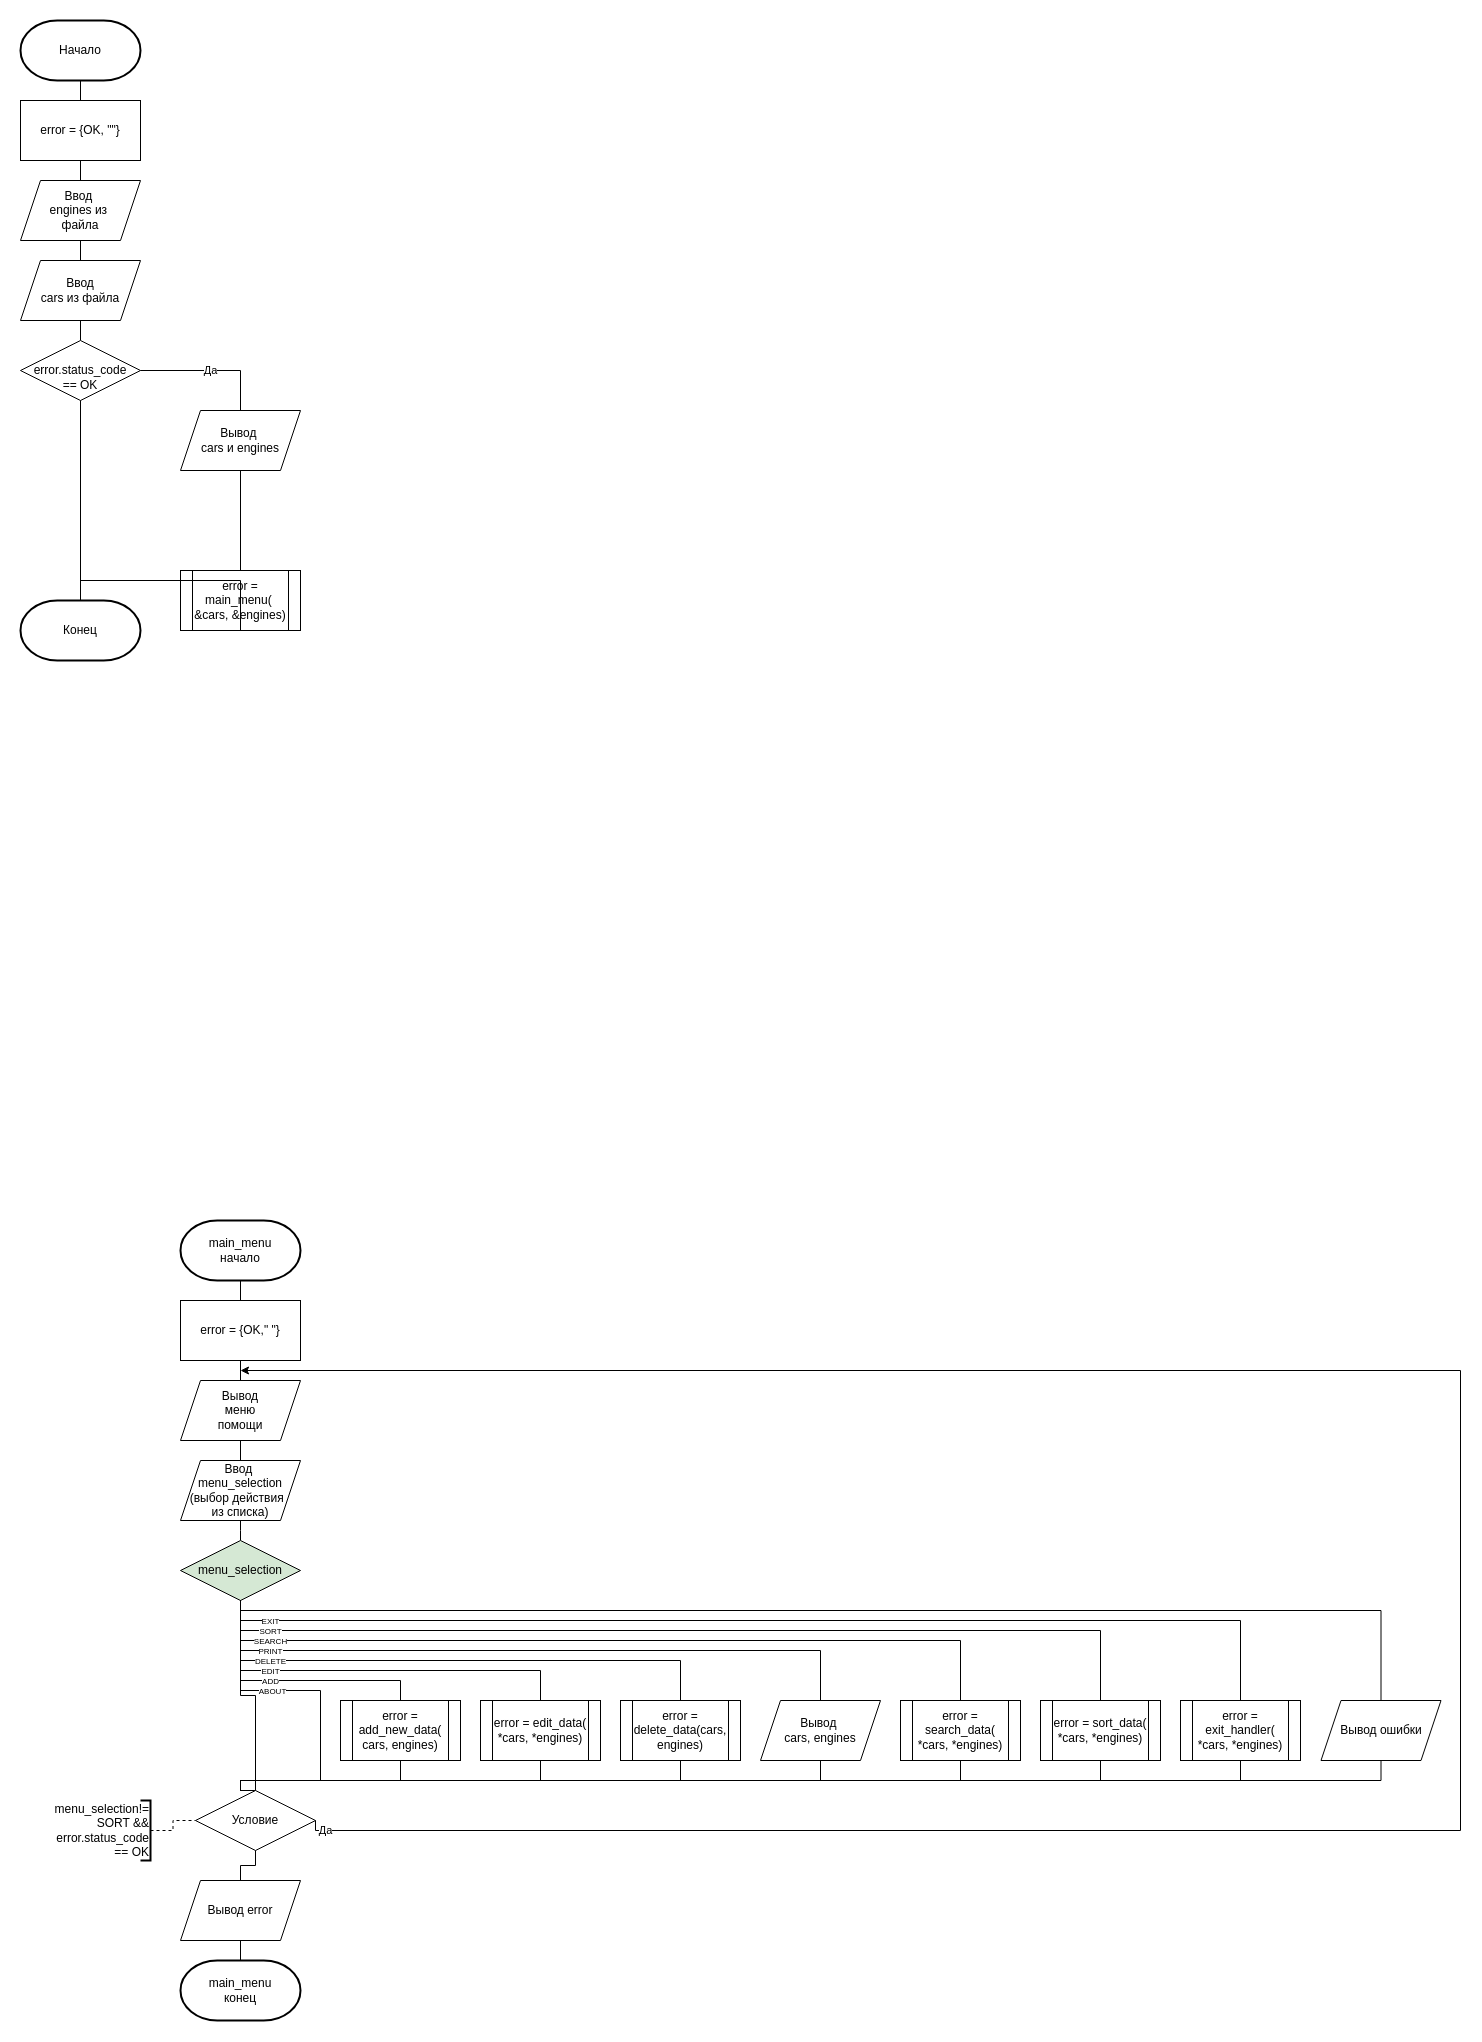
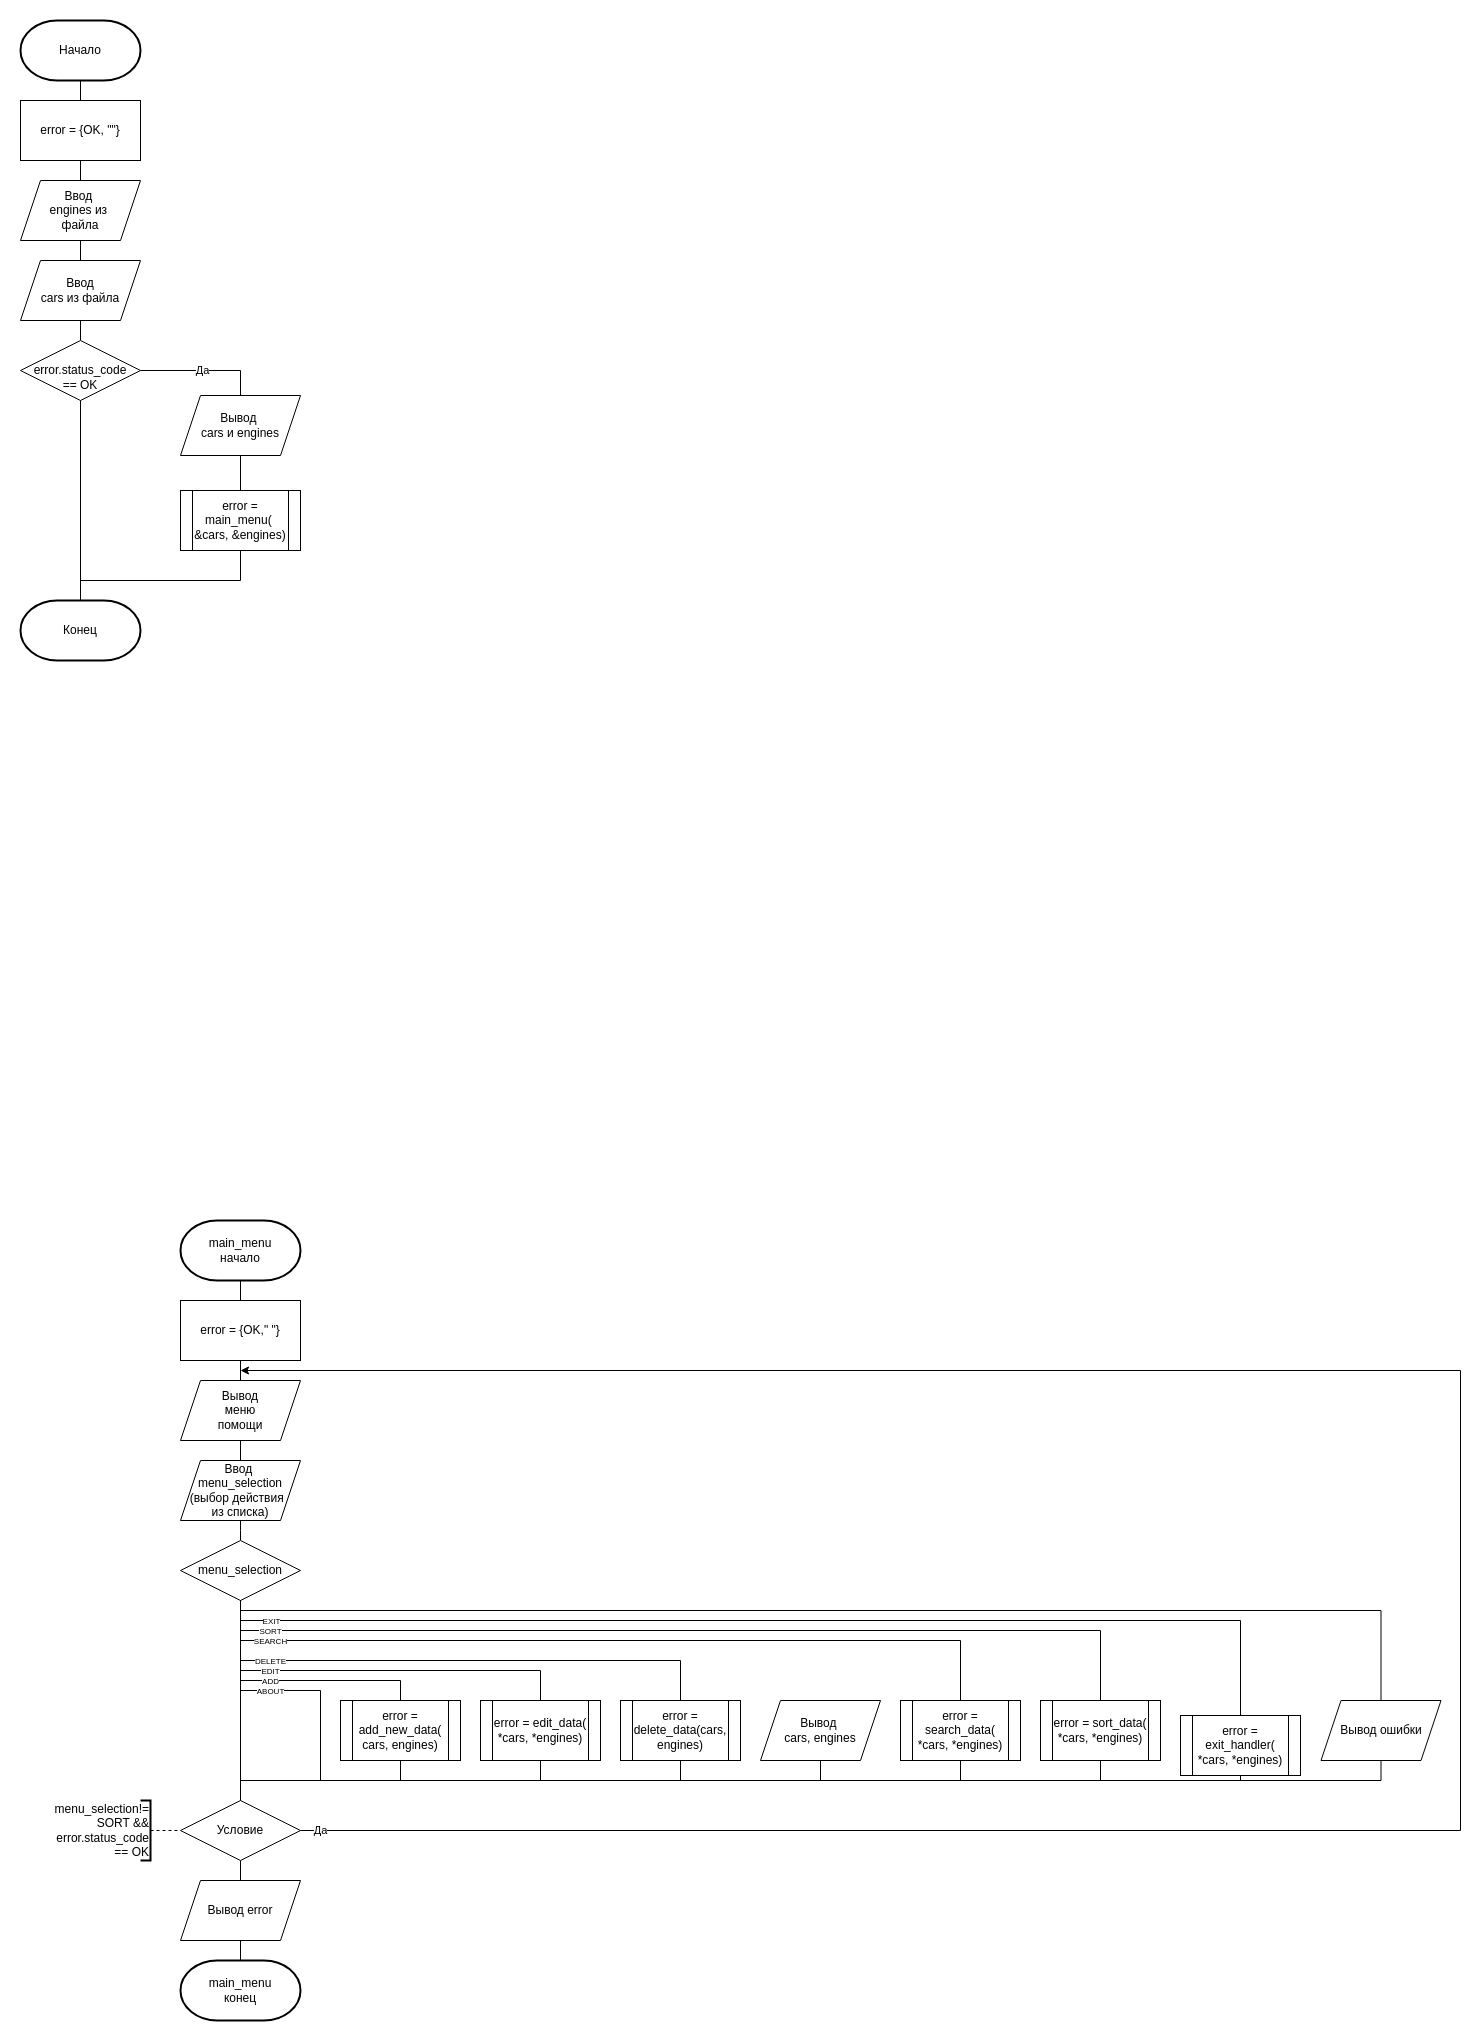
node "Вывод cars и engines": moved (241, 441) -> (241, 426)
node "error = main_menu( &cars, &engines)": moved (241, 601) -> (241, 521)
node "menu_selection": fillcolor #d5e8d4 -> #ffffff
edge "menu_selection" -- "Вывод cars, engines": removed, label "PRINT"
node "error = exit_handler(*cars, *engines)": moved (1241, 1731) -> (1241, 1746)
node "Условие": moved (256, 1821) -> (241, 1831)
